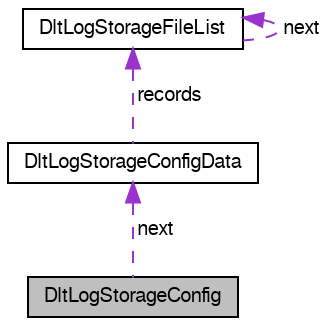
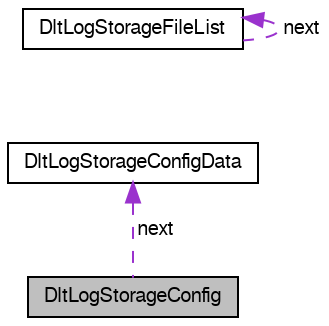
edge "DltLogStorageConfigData" -> "DltLogStorageFileList": removed, label "records"
